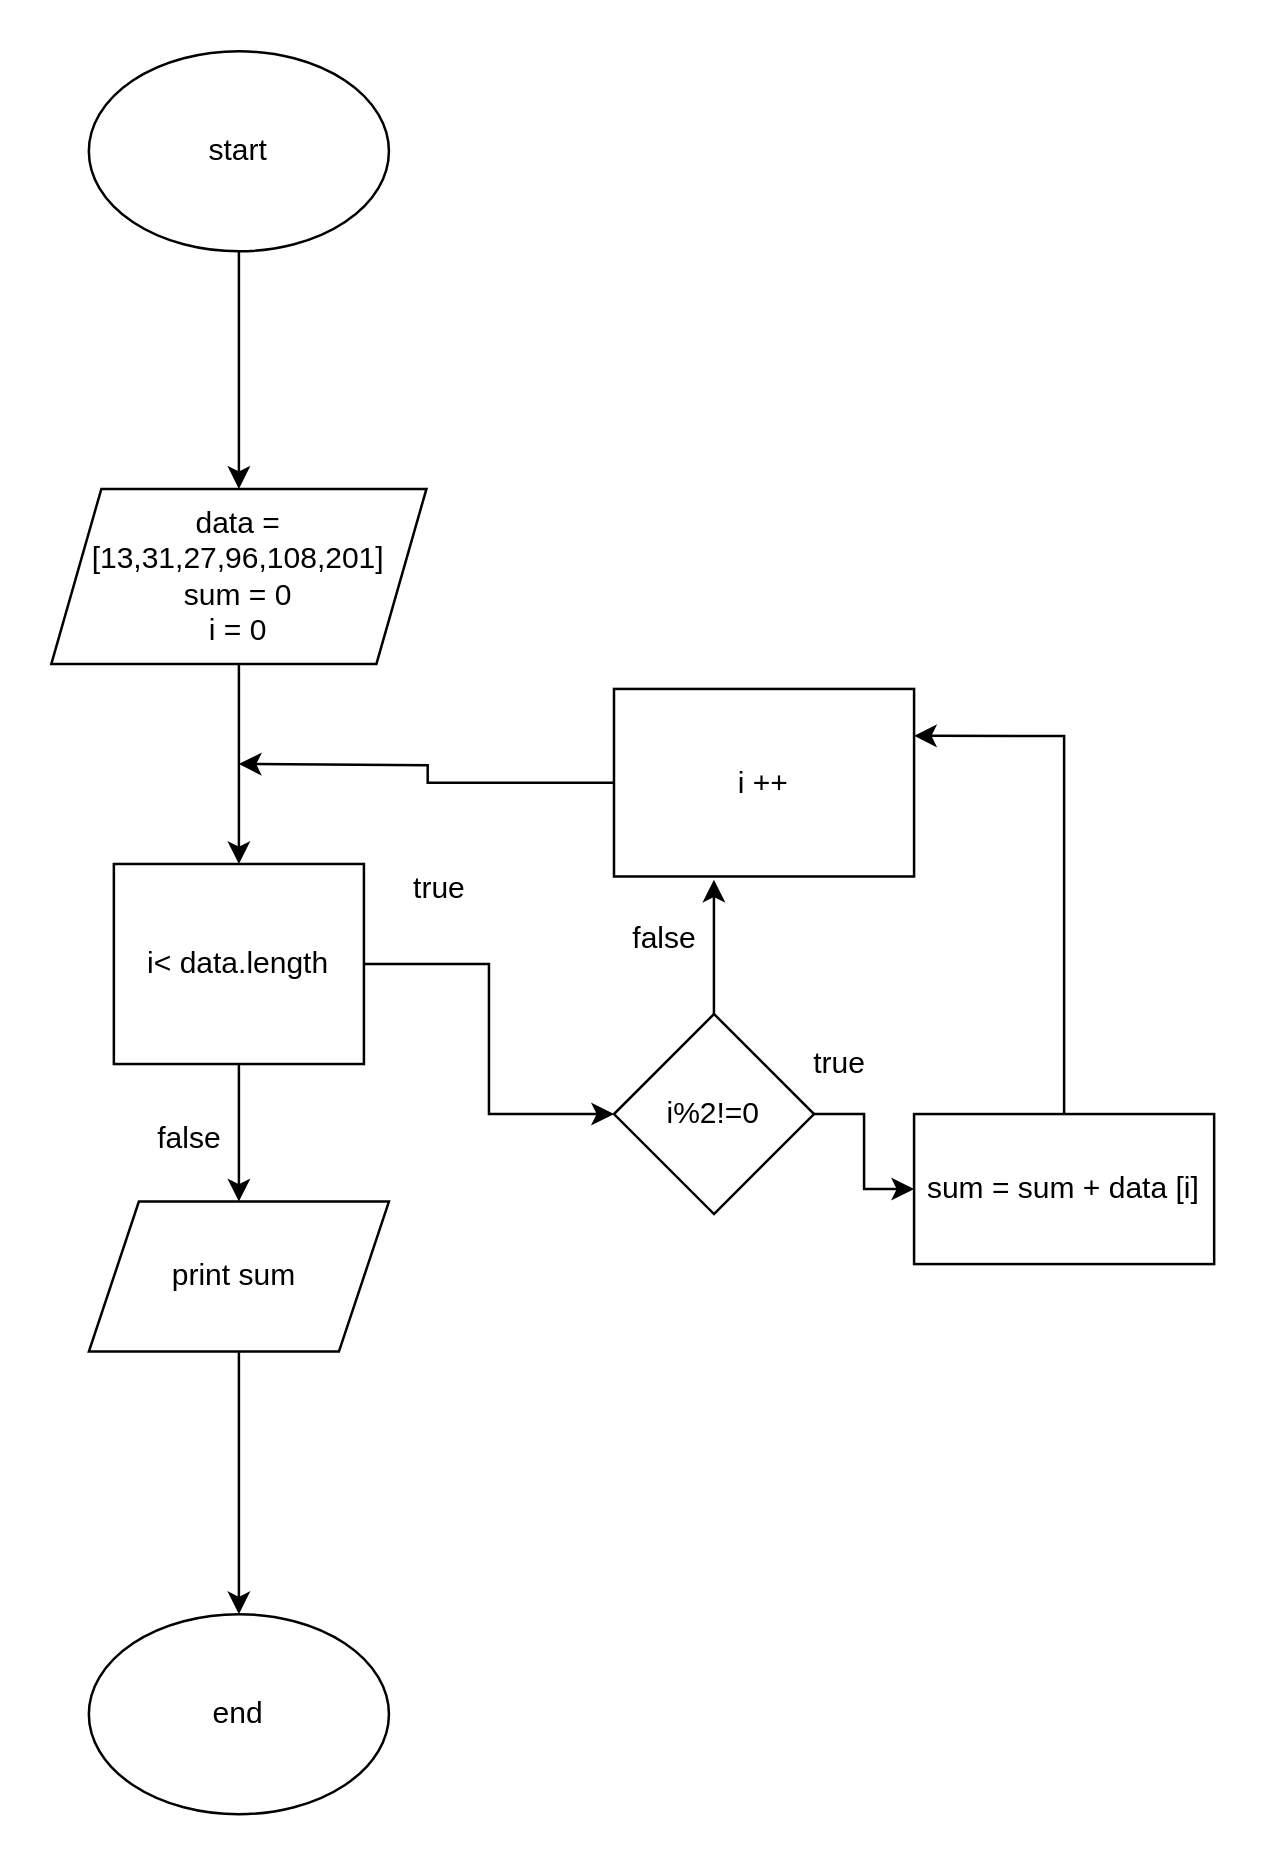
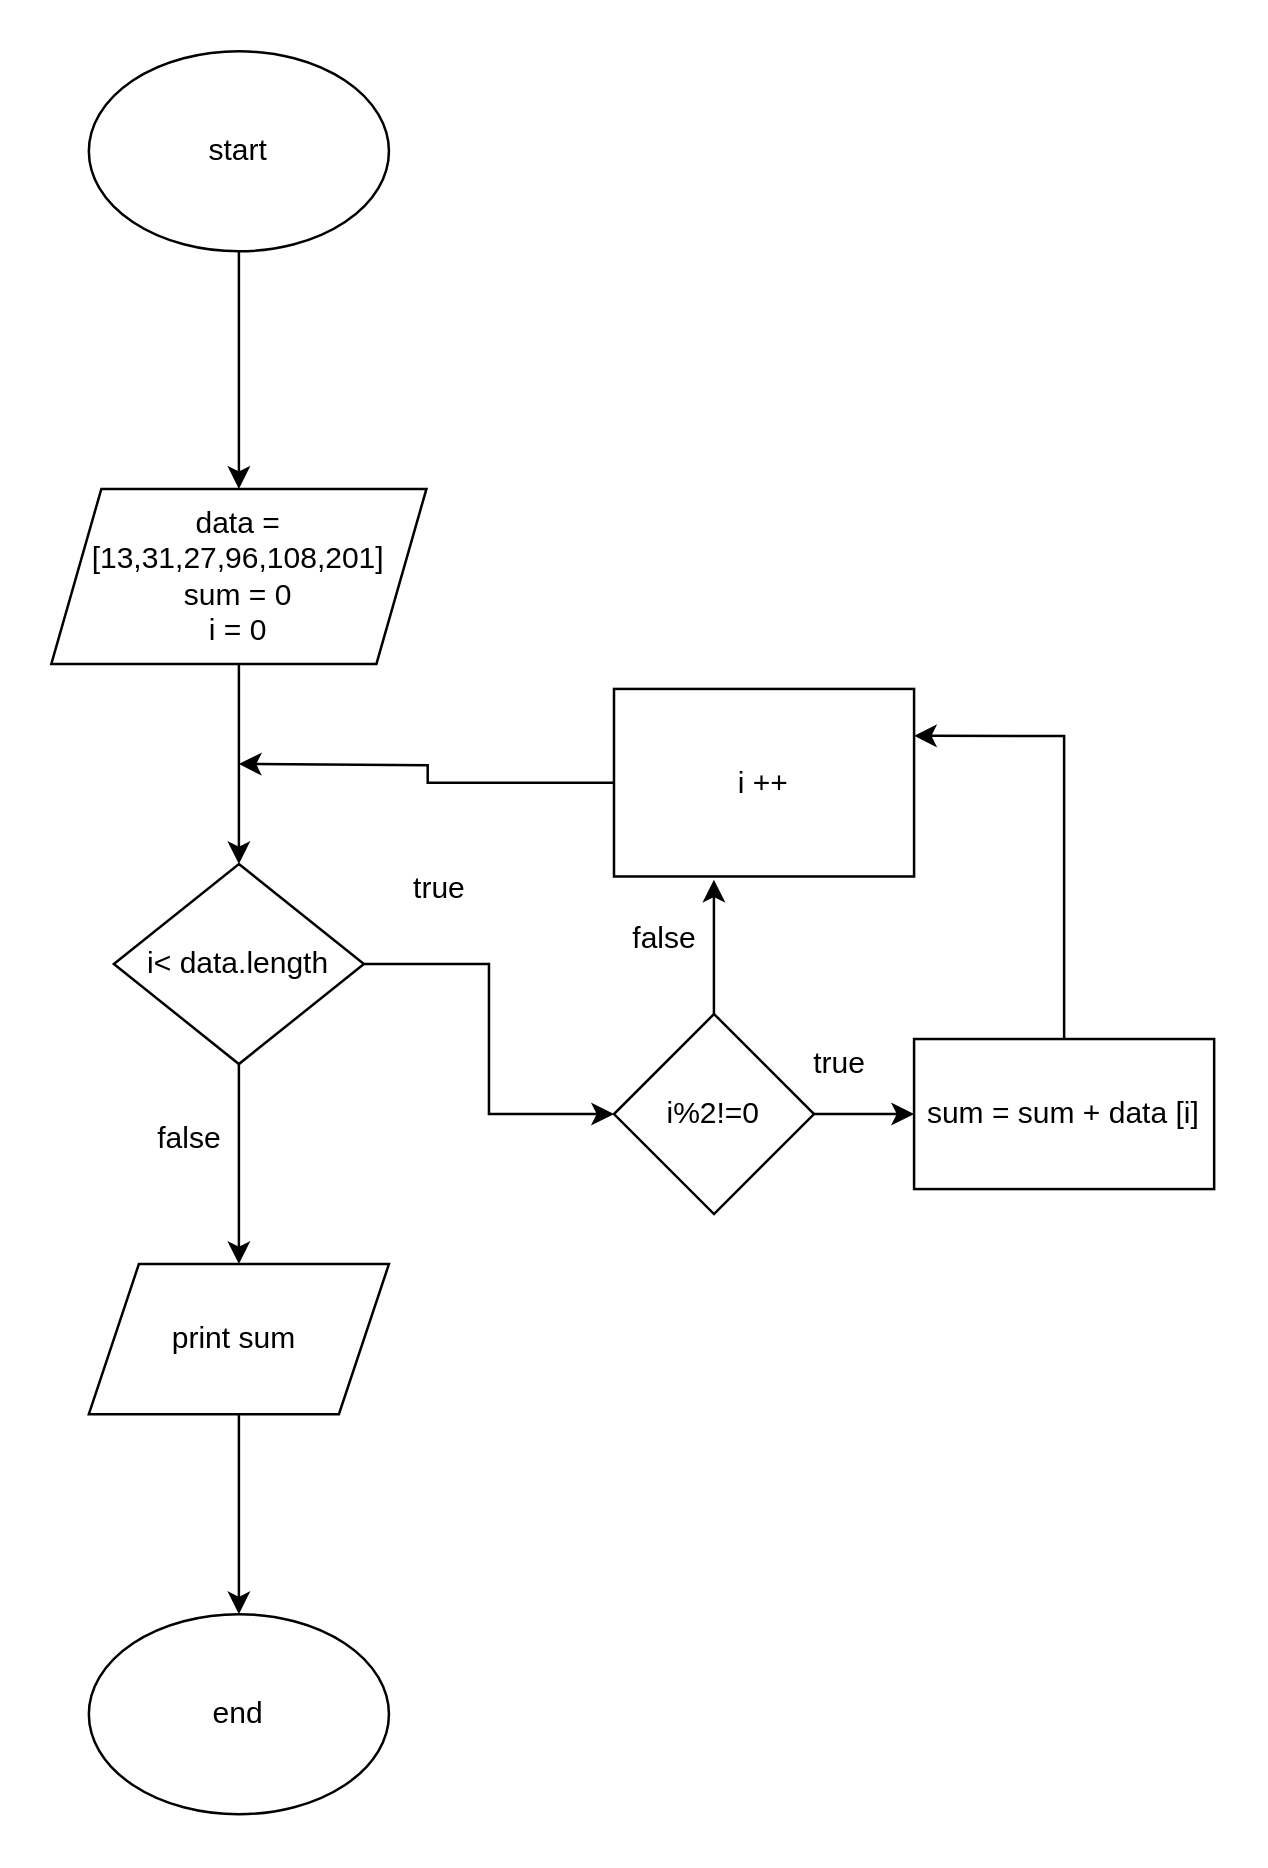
node "i< data.length": shape rectangle -> diamond
node "sum = sum + data [i]": moved (1064, 1189) -> (1064, 1114)
node "print sum": moved (239, 1276) -> (239, 1339)
